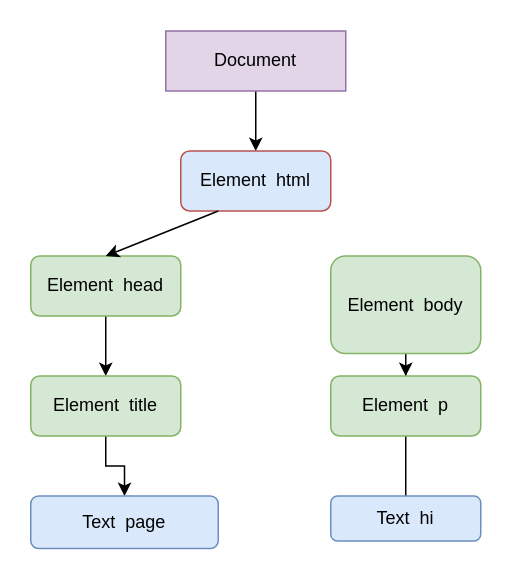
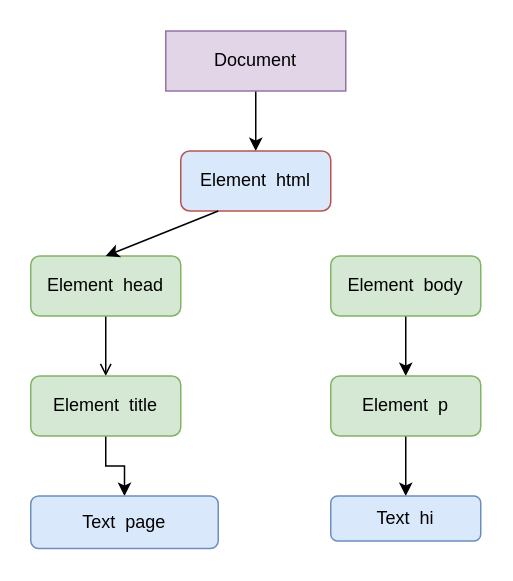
node "Element body": size 150x98 -> 150x60
edge "Element head" -> "Element title": arrowhead classic -> open
edge "Element p" -- "Text hi": arrowhead none -> classic
